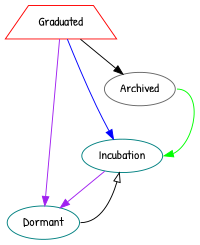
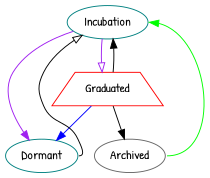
edge "Incubation" -> "Graduated": added
edge "Graduated" -> "Incubation": color blue -> black
edge "Graduated" -> "Dormant": color purple -> blue
